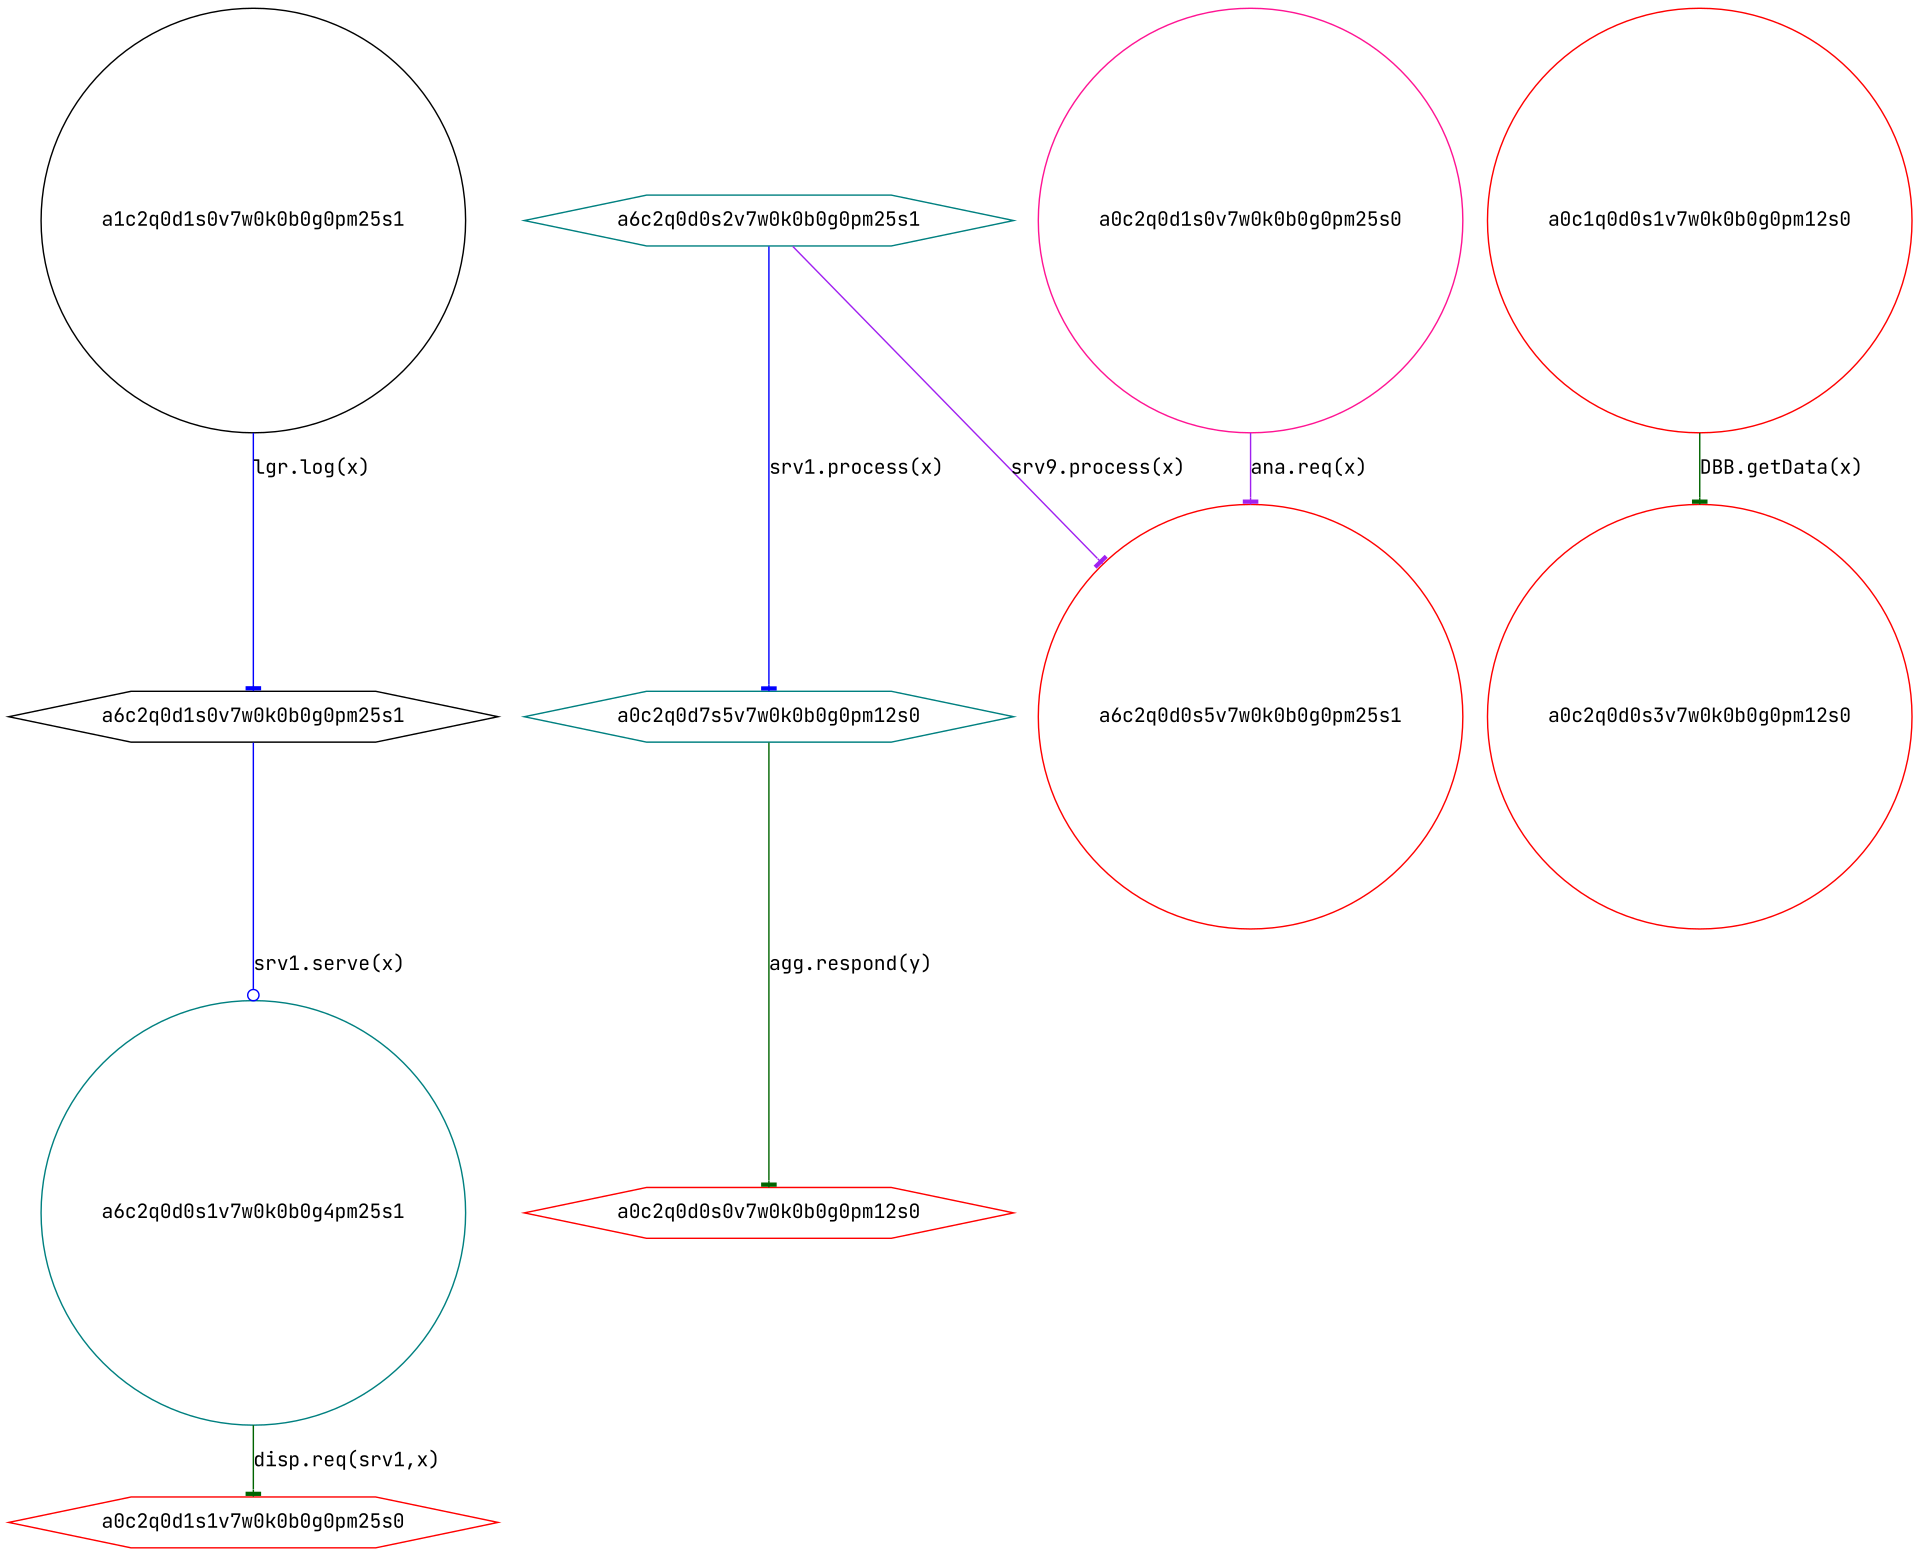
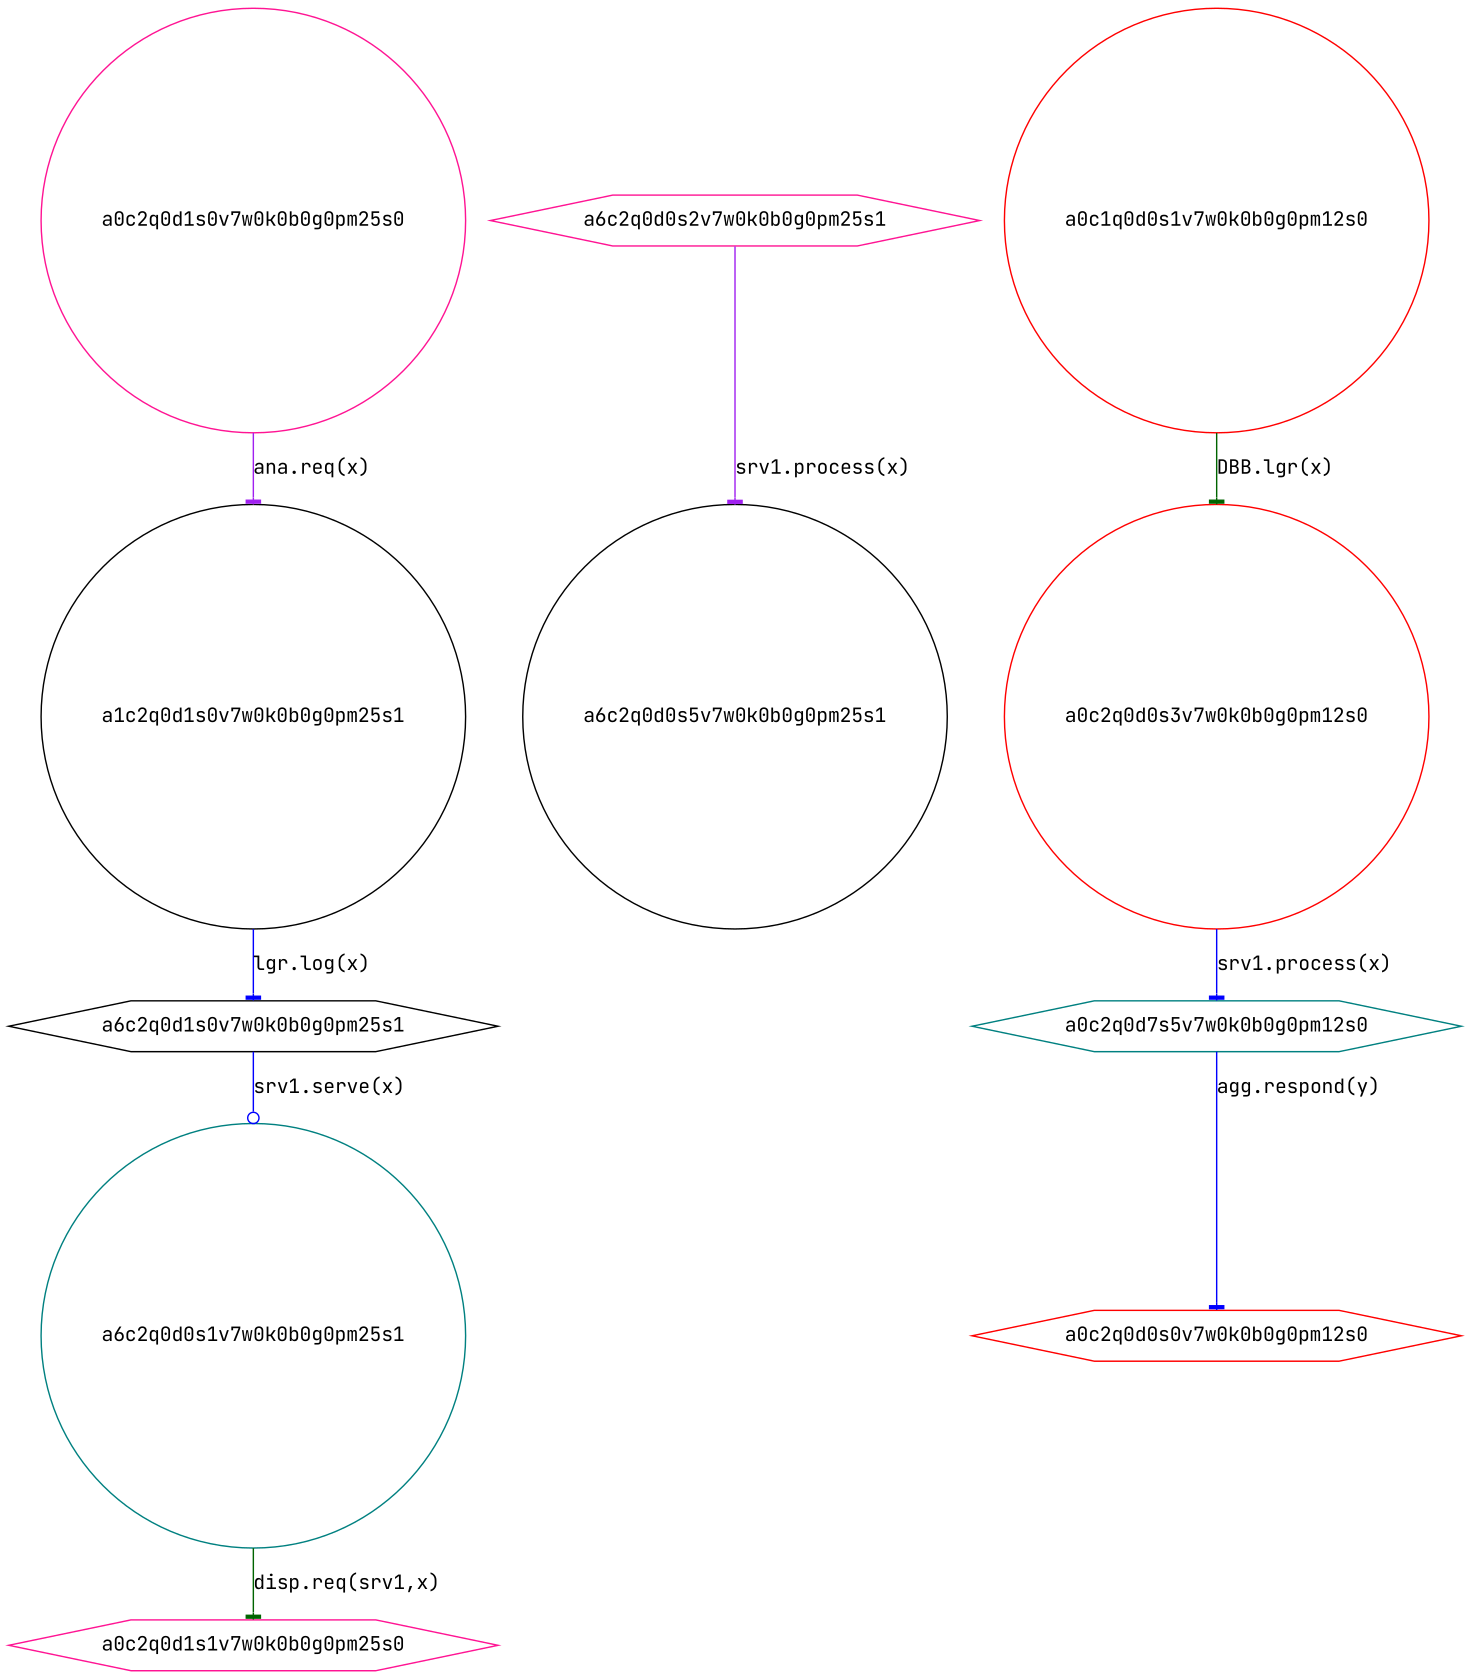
node "a6c2q0d0s2v7w0k0b0g0pm25s1": color teal -> deeppink
edge "a6c2q0d0s2v7w0k0b0g0pm25s1" -> "a0c2q0d7s5v7w0k0b0g0pm12s0": now "a0c2q0d0s3v7w0k0b0g0pm12s0" -> "a0c2q0d7s5v7w0k0b0g0pm12s0"
edge "a0c2q0d1s0v7w0k0b0g0pm25s0" -> "a6c2q0d0s5v7w0k0b0g0pm25s1": now "a0c2q0d1s0v7w0k0b0g0pm25s0" -> "a1c2q0d1s0v7w0k0b0g0pm25s1"
edge "a6c2q0d0s2v7w0k0b0g0pm25s1" -> "a6c2q0d0s5v7w0k0b0g0pm25s1": label "srv9.process(x)" -> "srv1.process(x)"
edge "a0c1q0d0s1v7w0k0b0g0pm12s0" -> "a0c2q0d0s3v7w0k0b0g0pm12s0": label "DBB.getData(x)" -> "DBB.lgr(x)"
node "a6c2q0d0s5v7w0k0b0g0pm25s1": color red -> black
edge "a0c2q0d7s5v7w0k0b0g0pm12s0" -> "a0c2q0d0s0v7w0k0b0g0pm12s0": color darkgreen -> blue
node "a6c2q0d0s1v7w0k0b0g4pm25s1": label "a6c2q0d0s1v7w0k0b0g4pm25s1" -> "a6c2q0d0s1v7w0k0b0g0pm25s1"
node "a0c2q0d1s1v7w0k0b0g0pm25s0": color red -> deeppink
